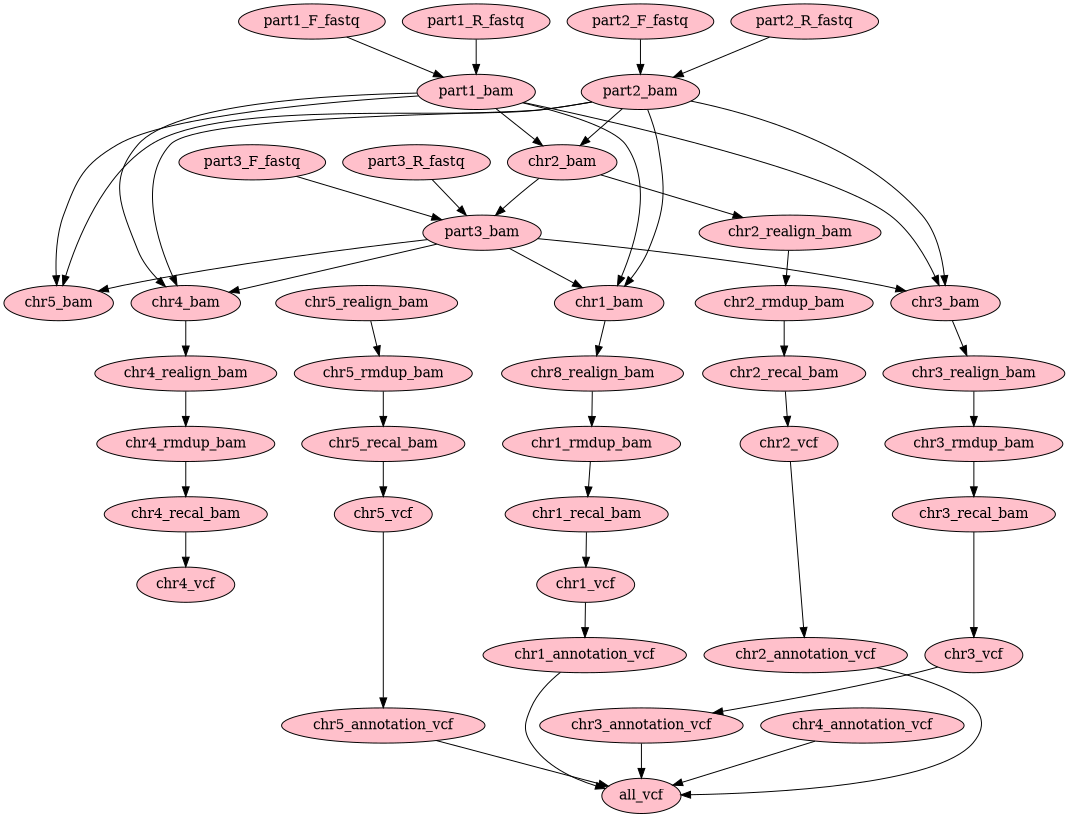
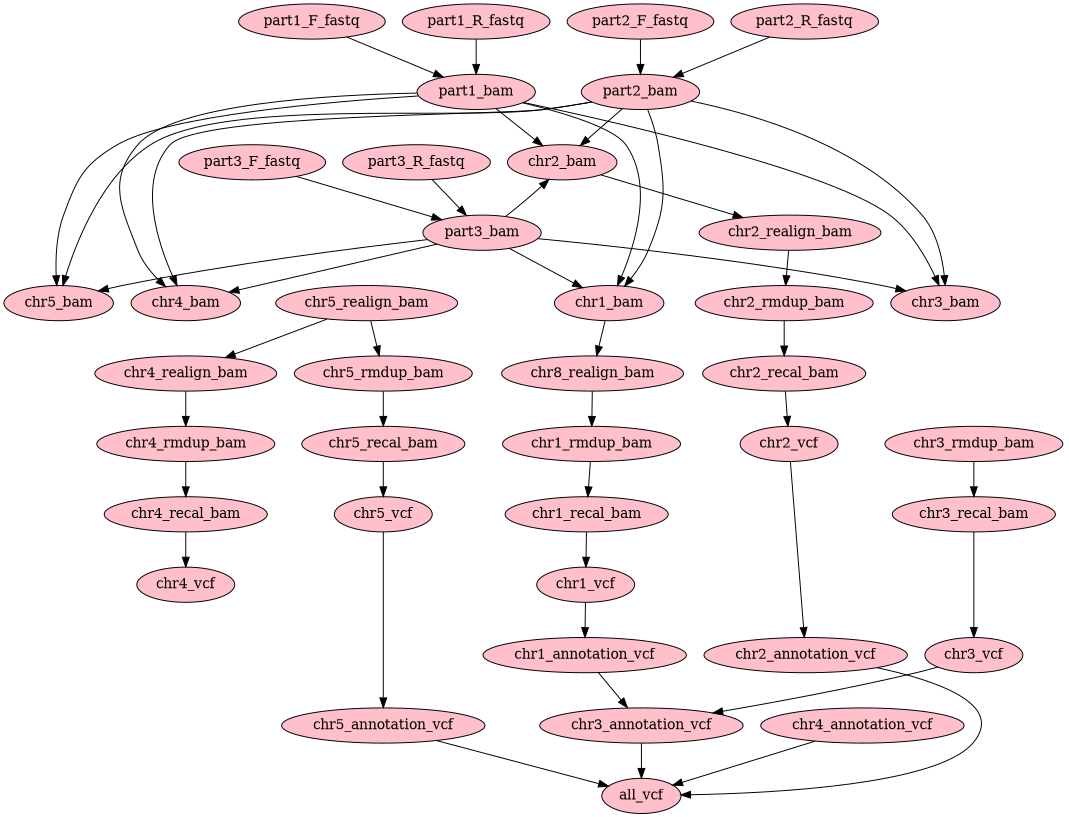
edge "chr2_bam" -> "part3_bam": reversed
edge "chr4_bam" -> "chr4_realign_bam": now "chr5_realign_bam" -> "chr4_realign_bam"
node "chr3_realign_bam": removed
edge "chr1_annotation_vcf" -> "all_vcf": now "chr1_annotation_vcf" -> "chr3_annotation_vcf"
